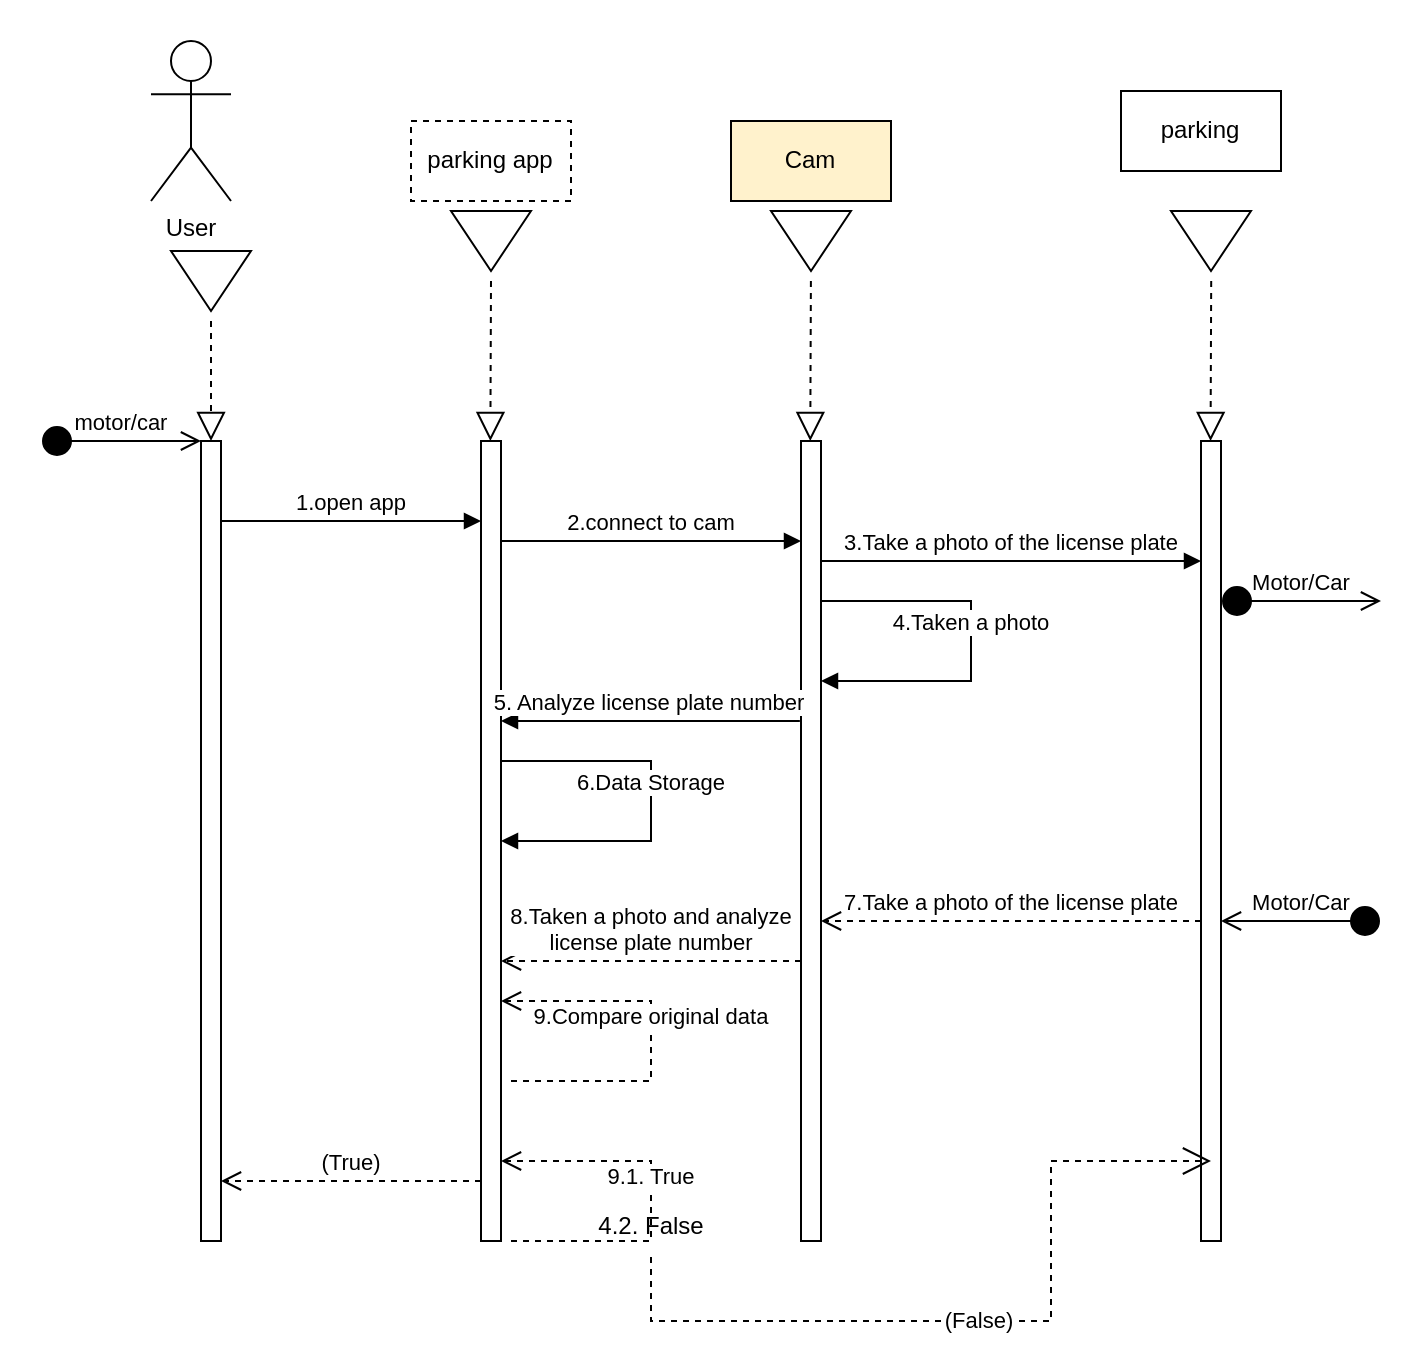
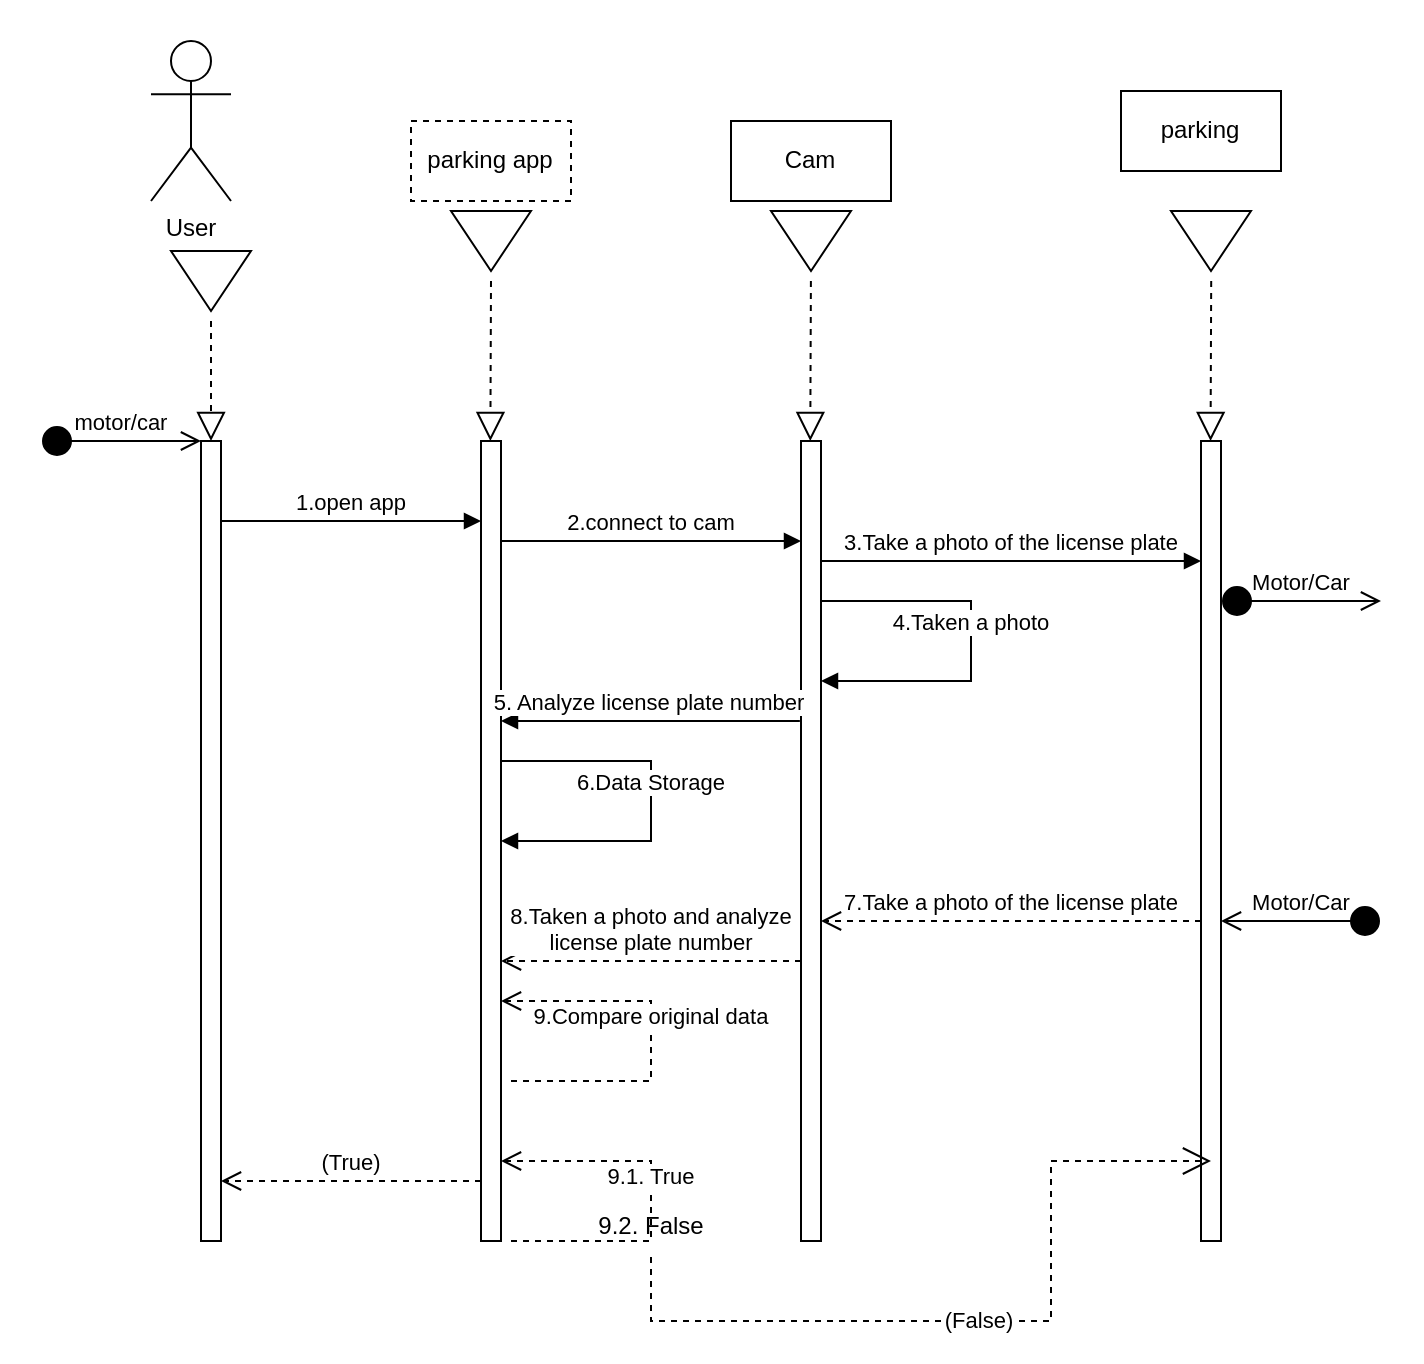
node "Cam": fillcolor #fff2cc -> #ffffff
node "4.2. False": label "4.2. False" -> "9.2. False"
